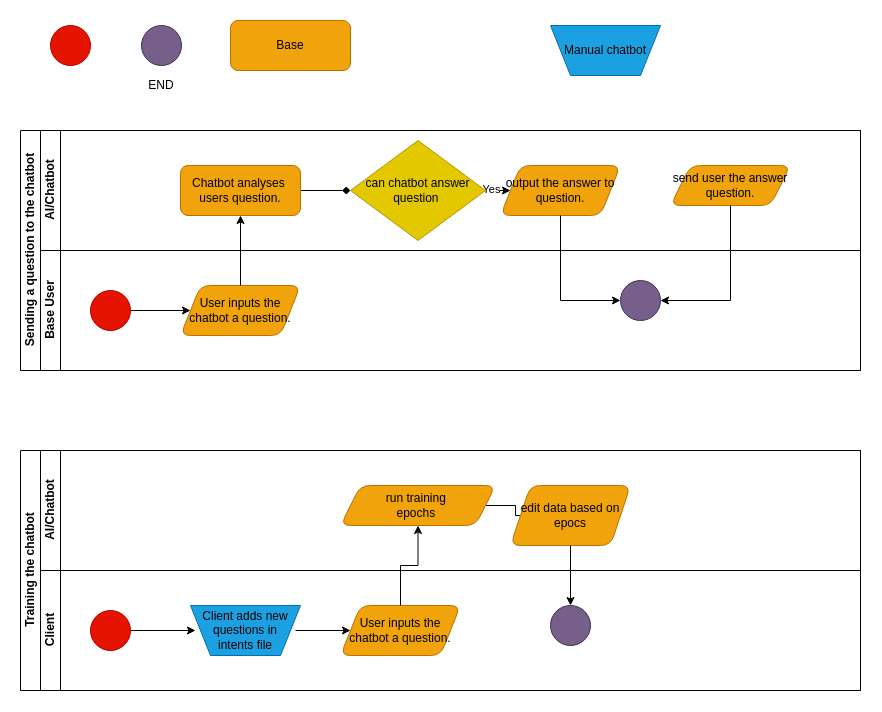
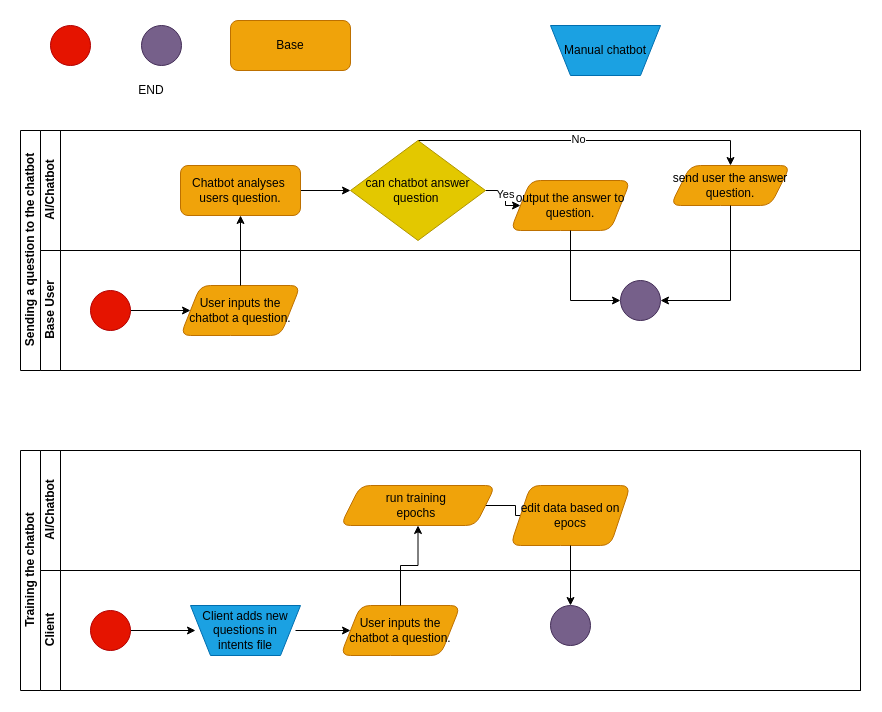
node "END": moved (162, 86) -> (152, 91)
edge "can chatbot answer question" -> "send user the answer question.": added, label "No"
edge "Chatbot analyses users question." -> "can chatbot answer question": arrowhead diamond -> classic
node "output the answer to question.": moved (561, 191) -> (571, 206)
